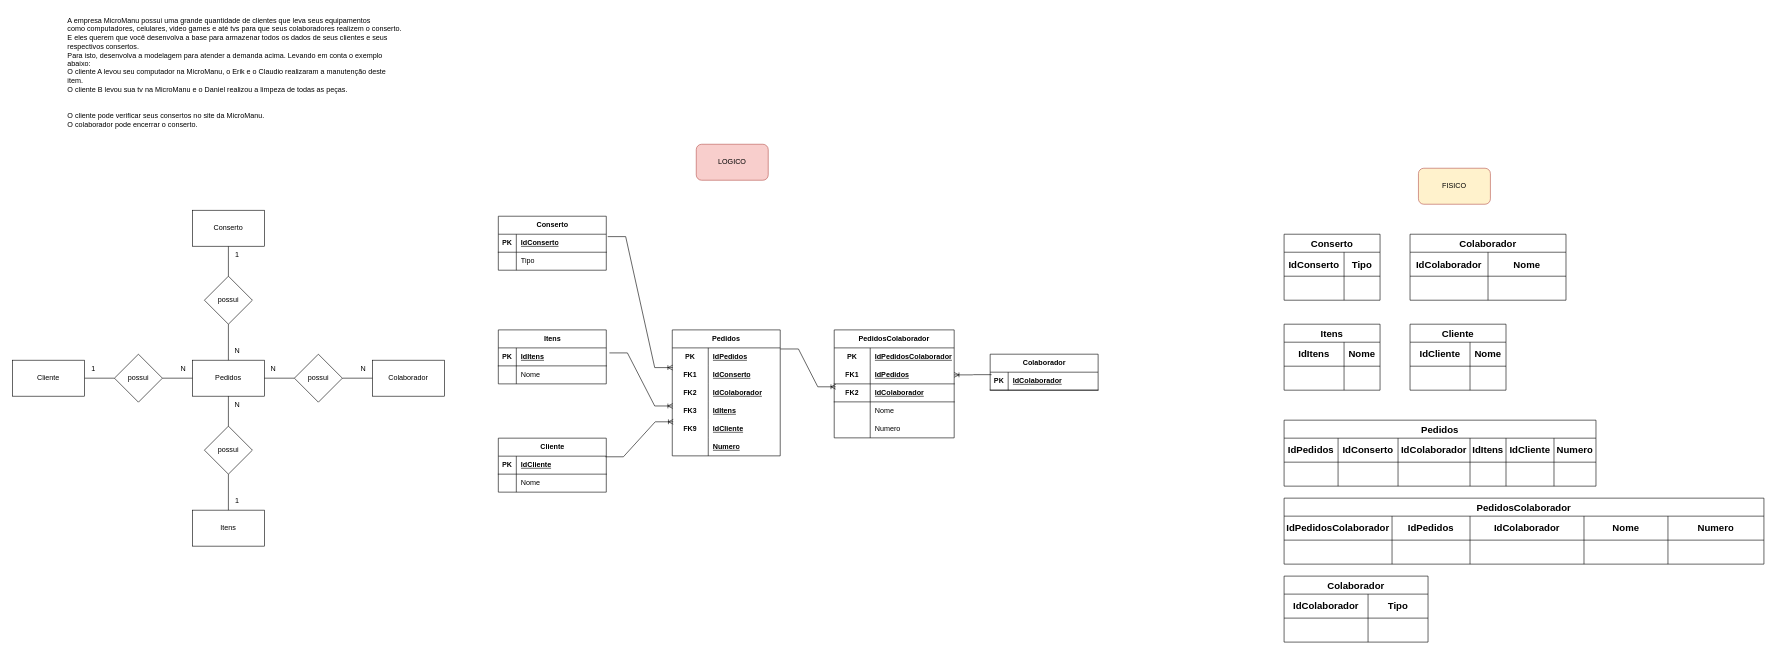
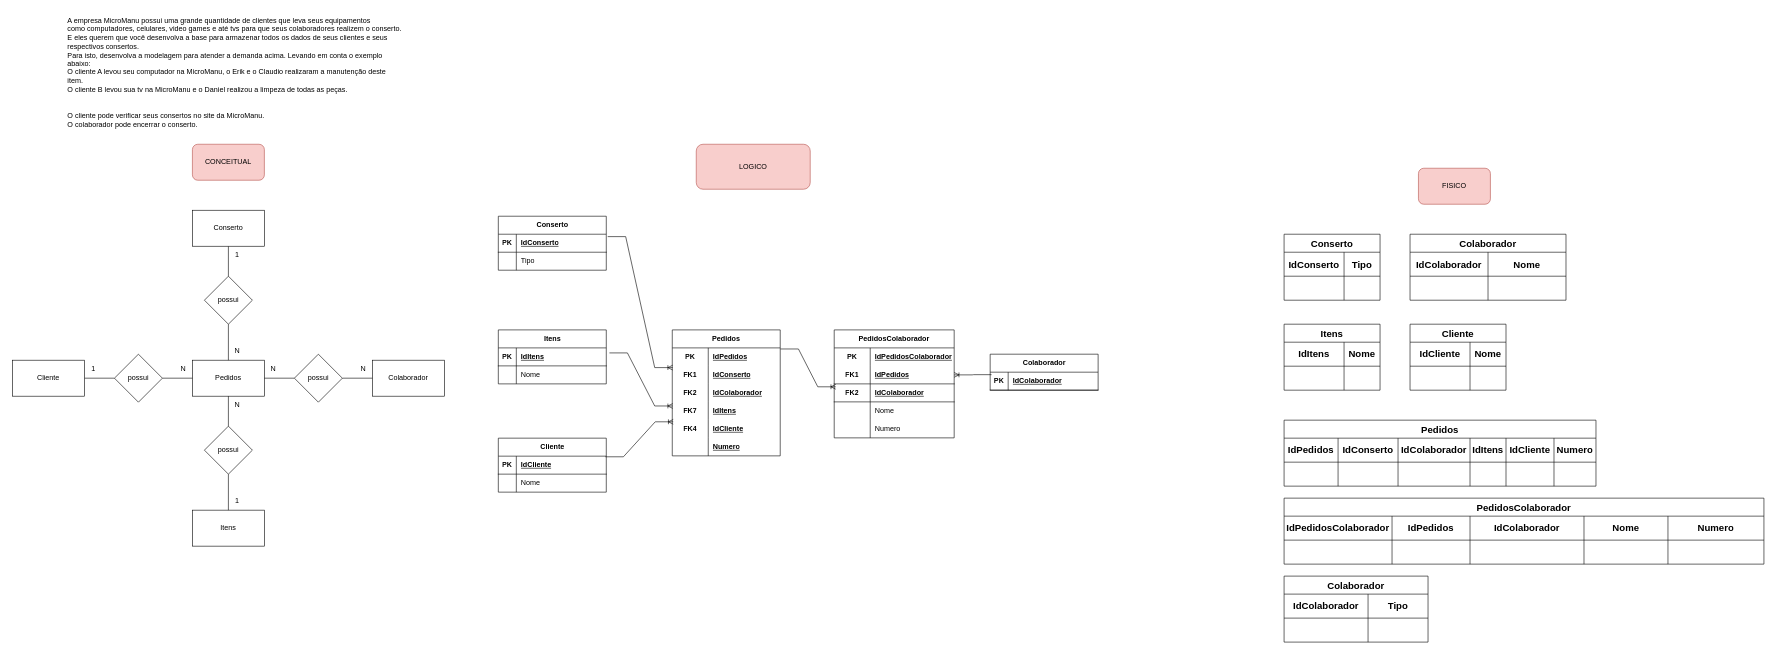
node "CONCEITUAL": added
node "LOGICO": size 72x36 -> 114x45
node "FISICO": fillcolor #fff2cc -> #f8cecc
node "FK3": label "FK3" -> "FK7"
node "FK9": label "FK9" -> "FK4"
